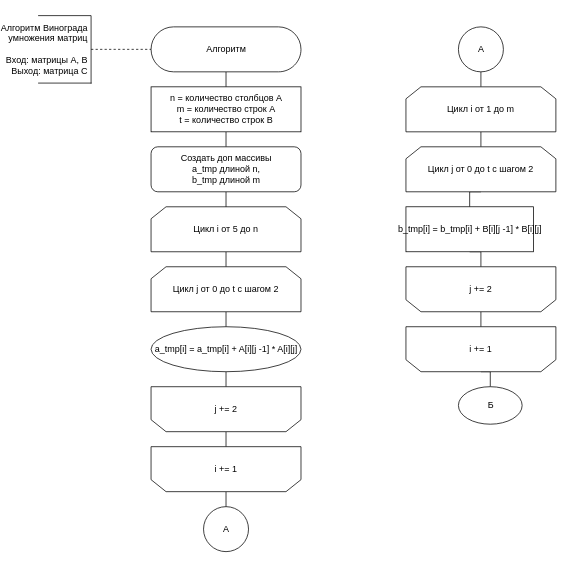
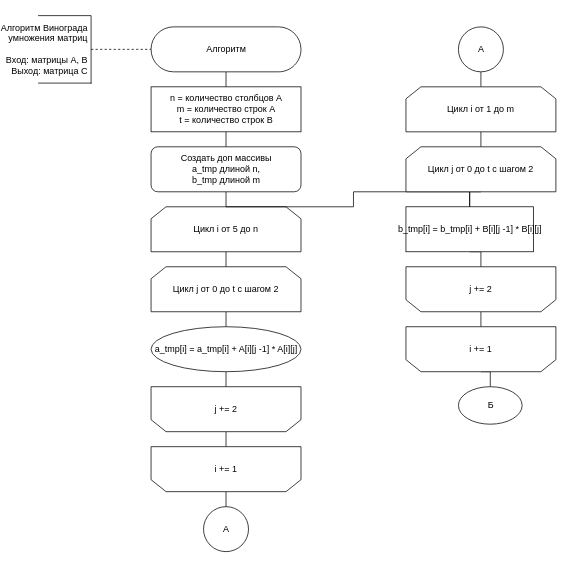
edge "Создать доп массивы a_tmp длиной n, b_tmp длиной m" -- "Цикл i от 5 до n": now "Создать доп массивы a_tmp длиной n, b_tmp длиной m" -- "b_tmp[i] = b_tmp[i] + B[i][j -1] * B[i][j]"
